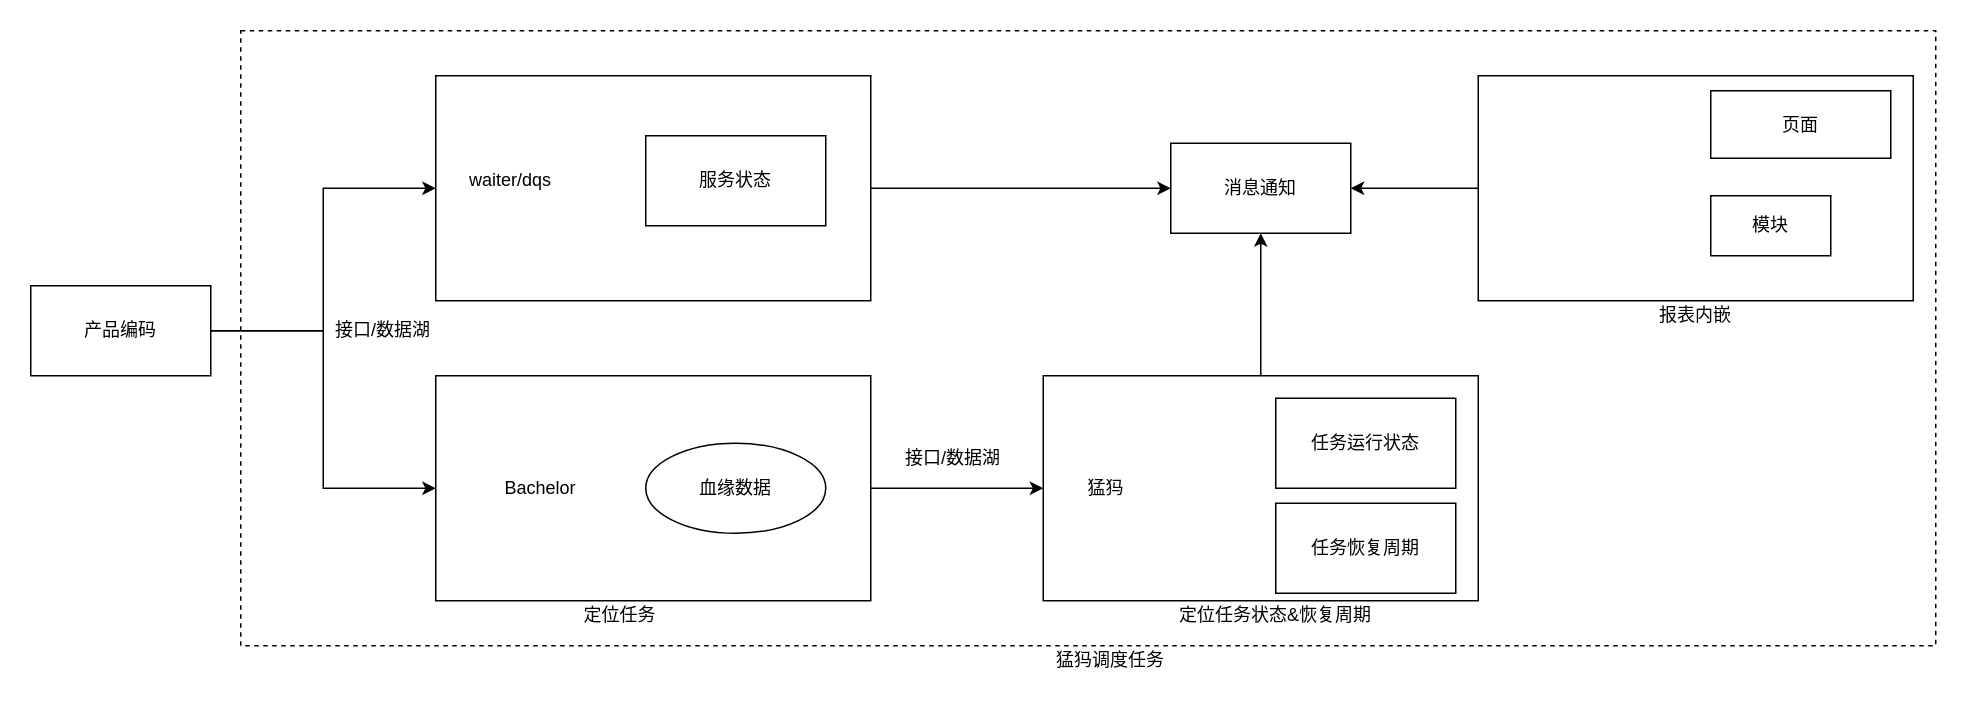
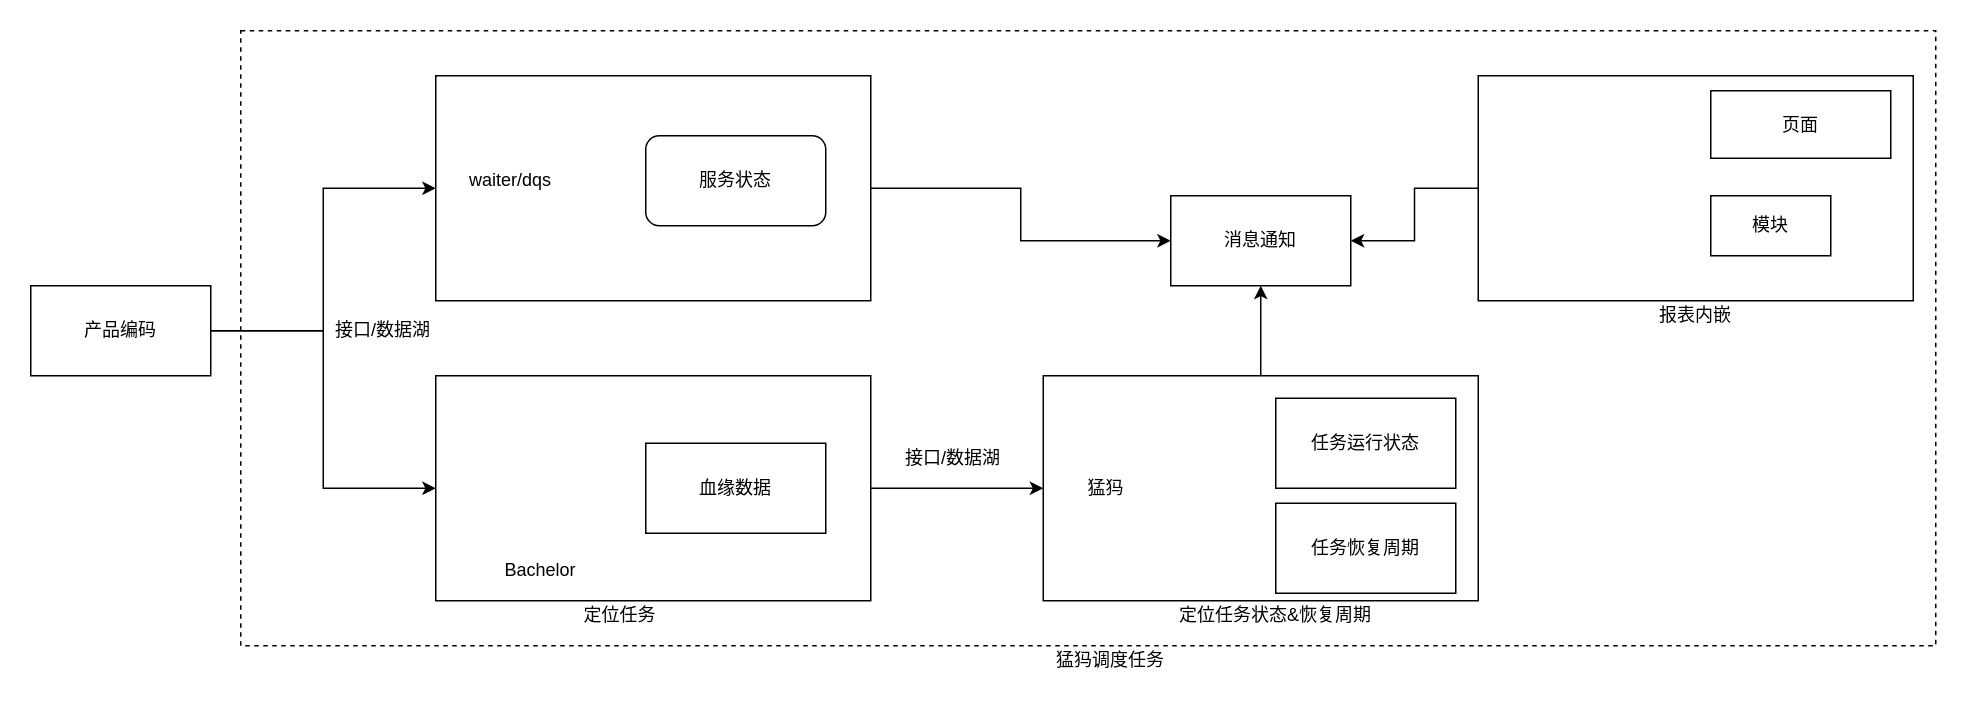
node "服务状态": shape rectangle -> rounded rectangle
node "消息通知": moved (1261, 188) -> (1261, 241)
node "Bachelor": moved (541, 488) -> (541, 571)
node "血缘数据": shape ellipse -> rectangle
